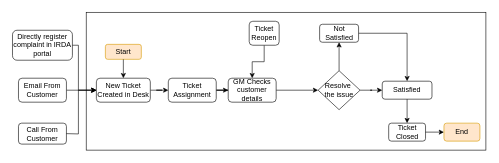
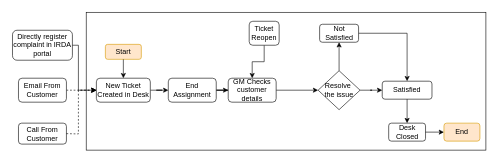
edge "Email From Customer" -> "New Ticket Created in Desk": style solid -> dashed
node "Ticket Assignment": label "Ticket Assignment" -> "End Assignment"
edge "Call From Customer" -> "New Ticket Created in Desk": style solid -> dashed
node "Ticket Closed": label "Ticket Closed" -> "Desk Closed"
